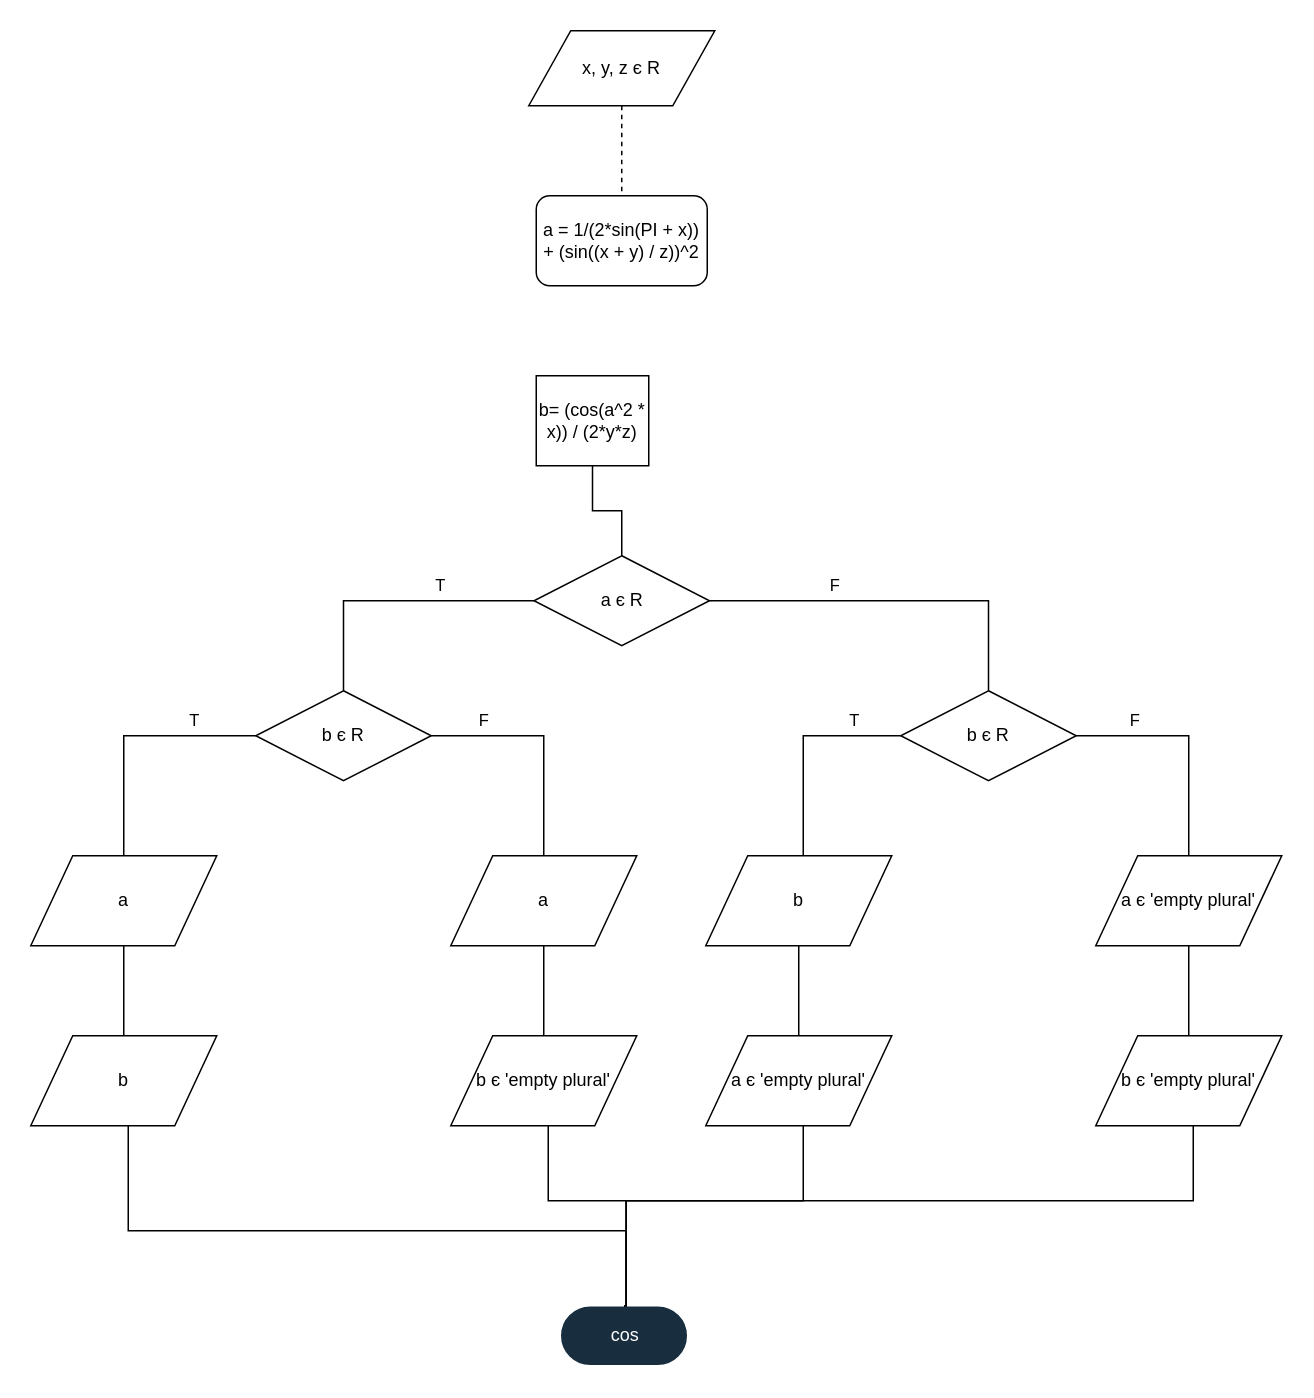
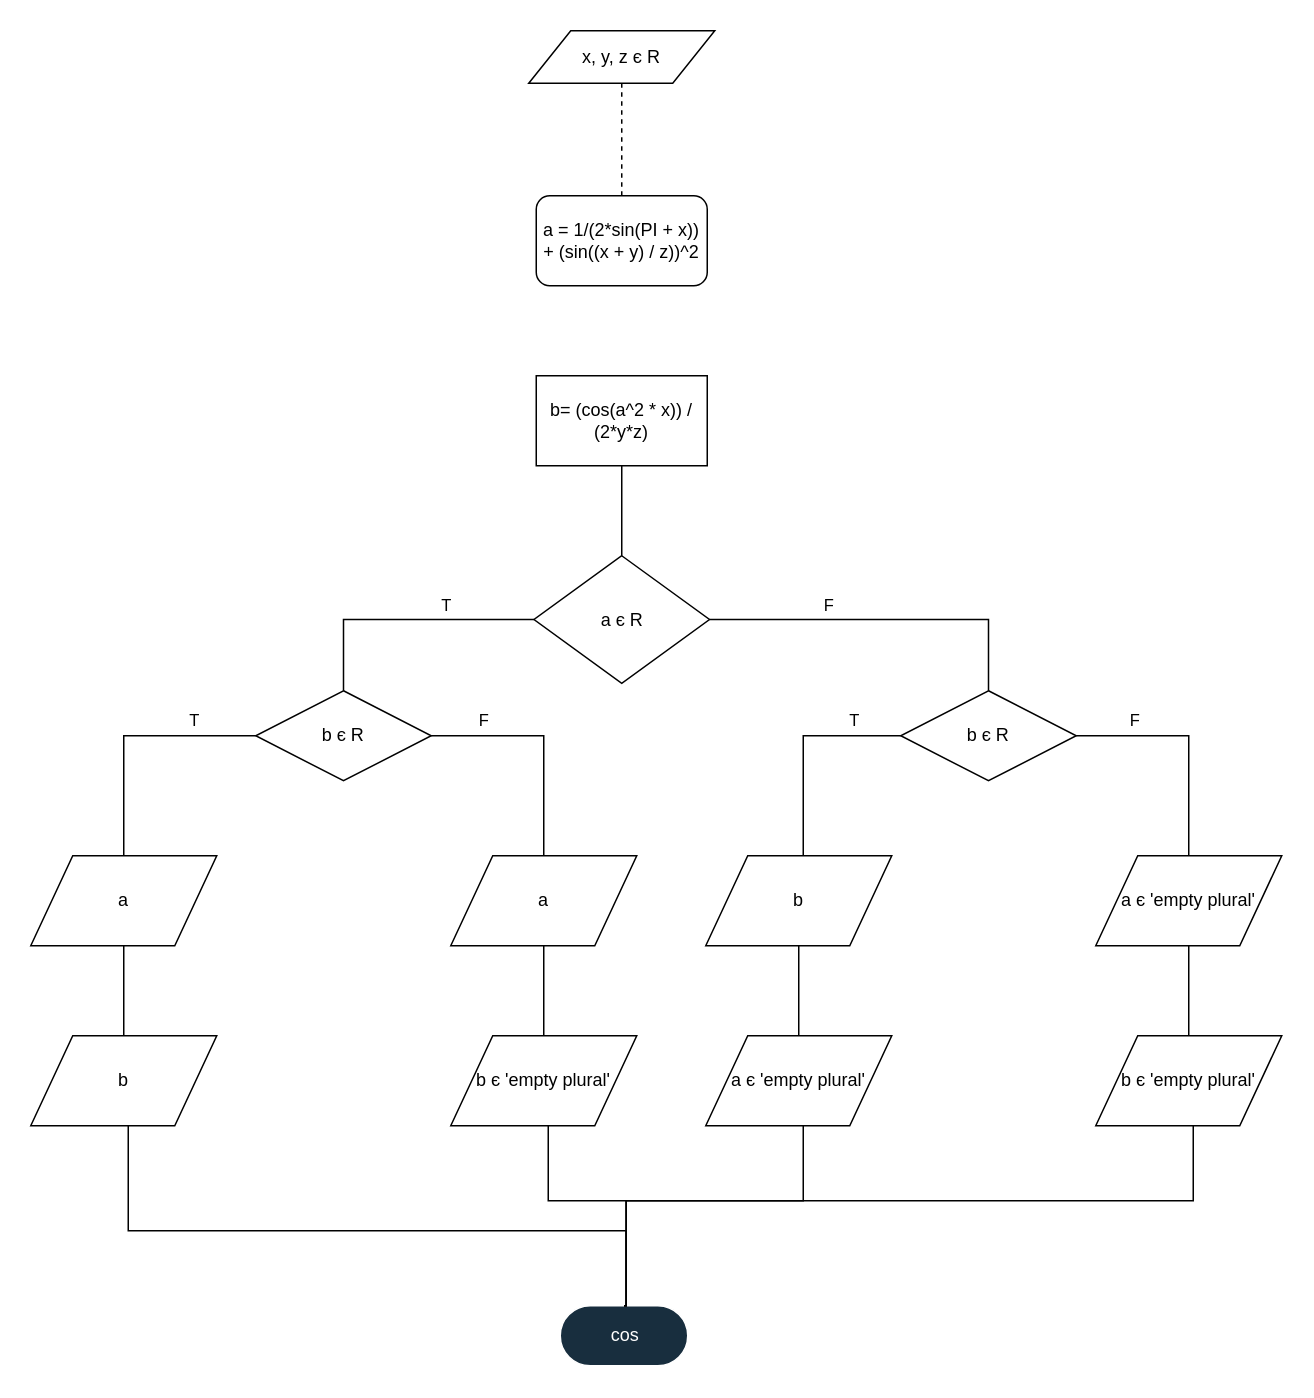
node "x, y, z є R": size 186x75 -> 186x53
node "b= (cos(a^2 * x)) / (2*y*z)": size 113x90 -> 171x90
node "a є R": size 176x90 -> 176x128
